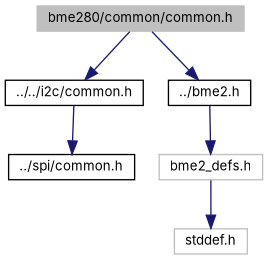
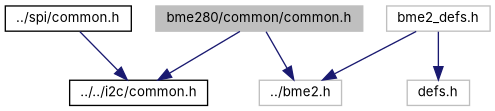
node "../bme2.h": color black -> grey75
edge "../../i2c/common.h" -> "../spi/common.h": reversed
edge "../bme2.h" -> "bme2_defs.h": reversed
node "stddef.h": label "stddef.h" -> "defs.h"
